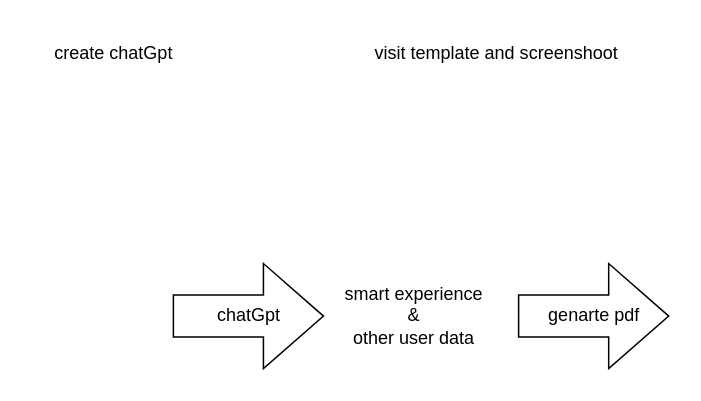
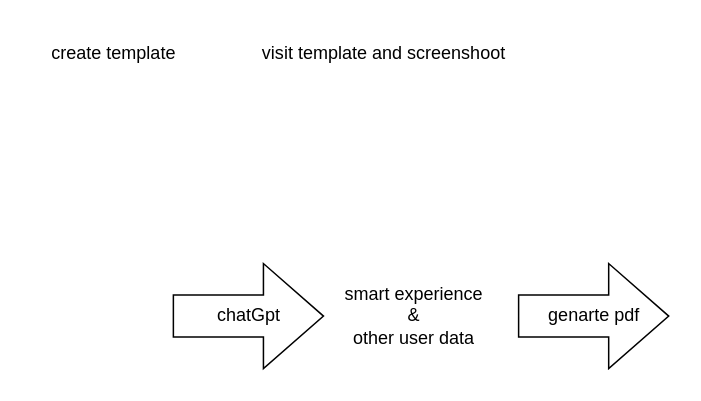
node "create chatGpt": label "create chatGpt" -> "create template"
node "visit template and screenshoot": moved (496, 53) -> (383, 53)
